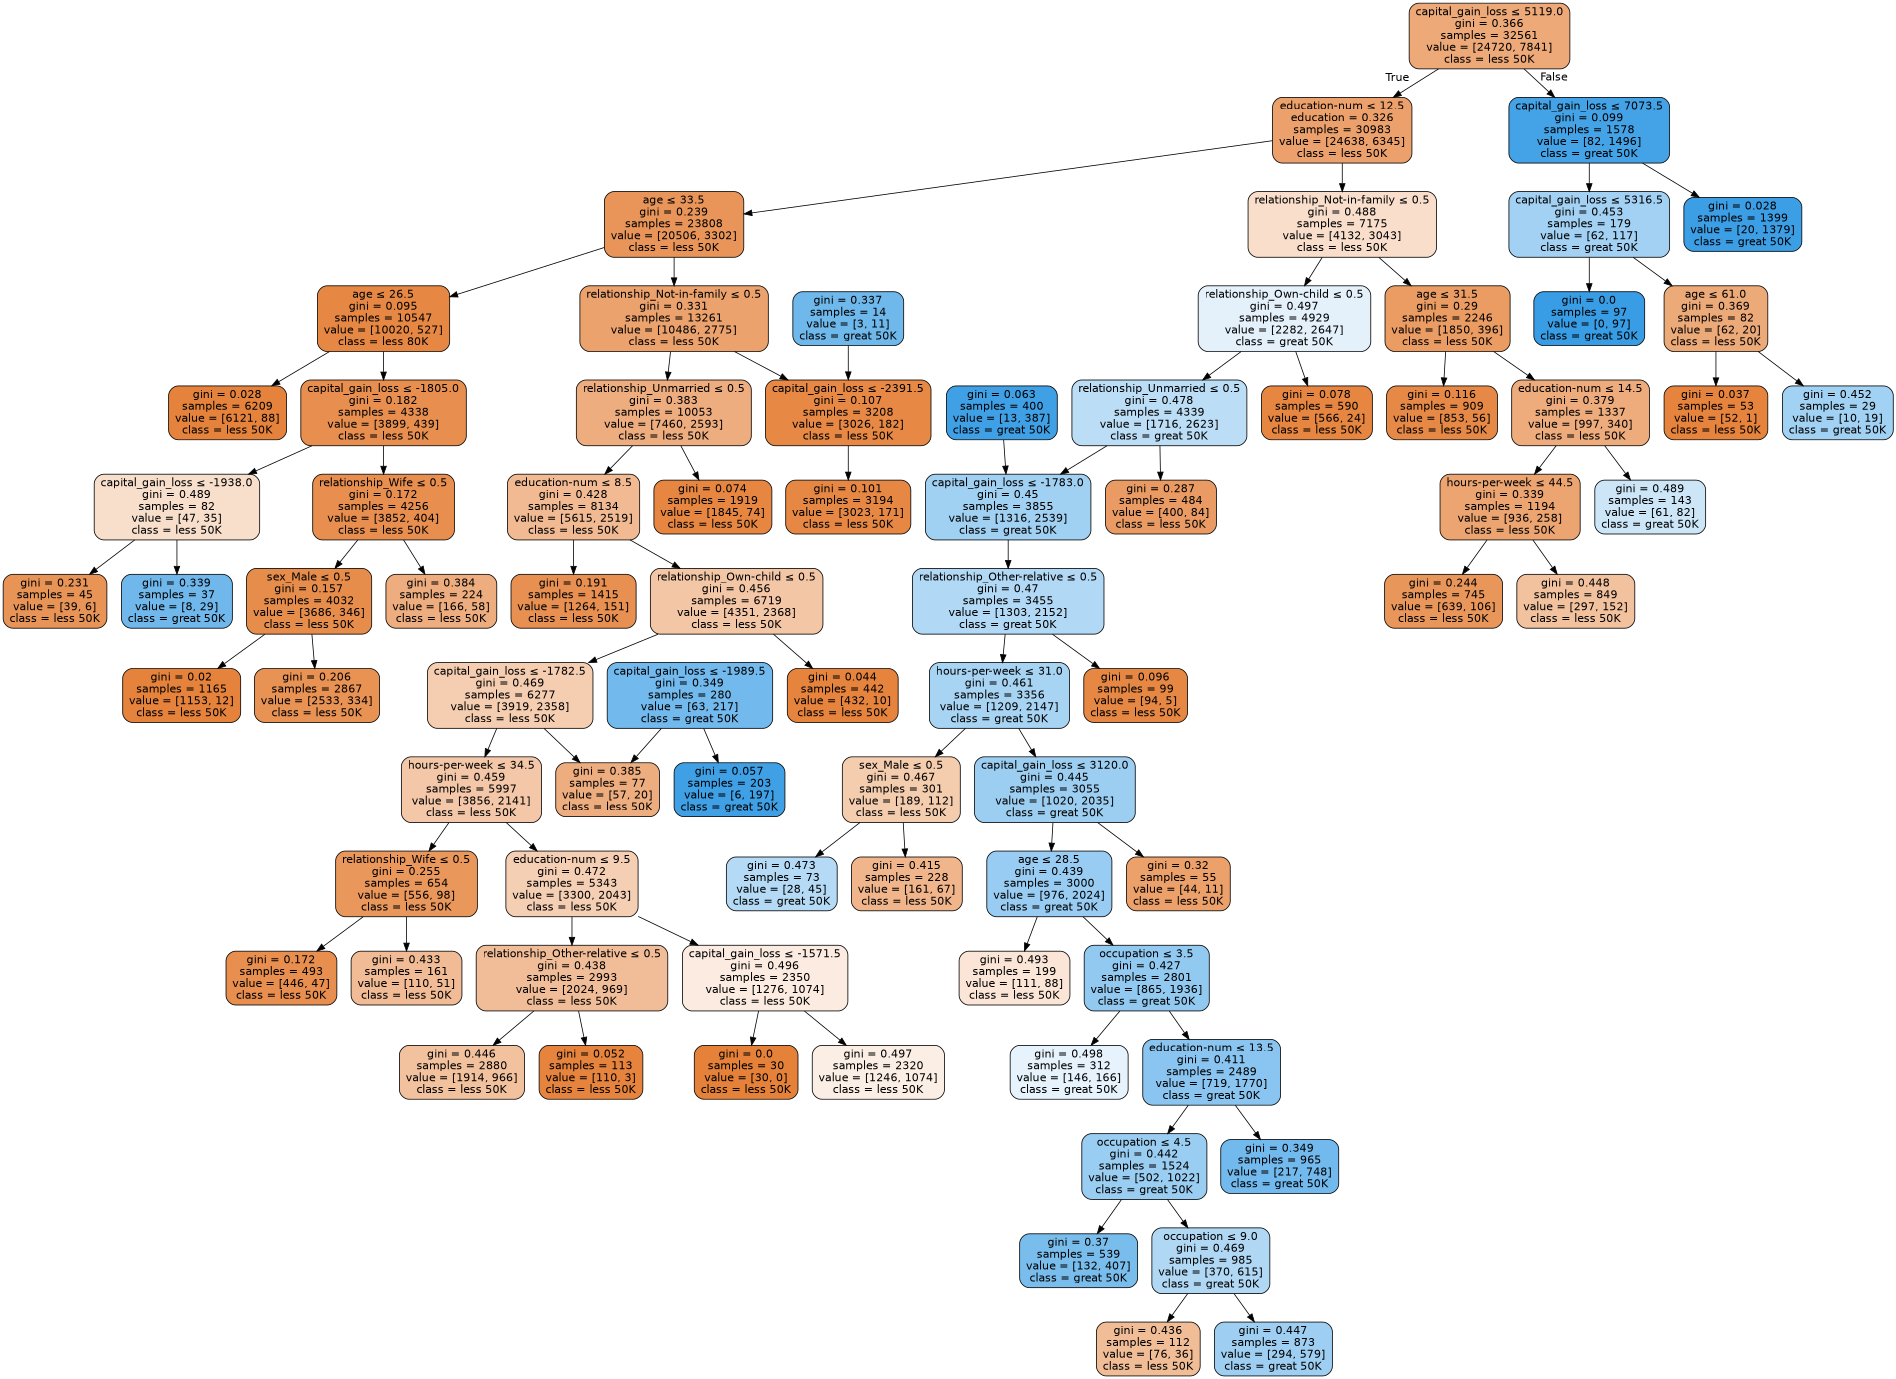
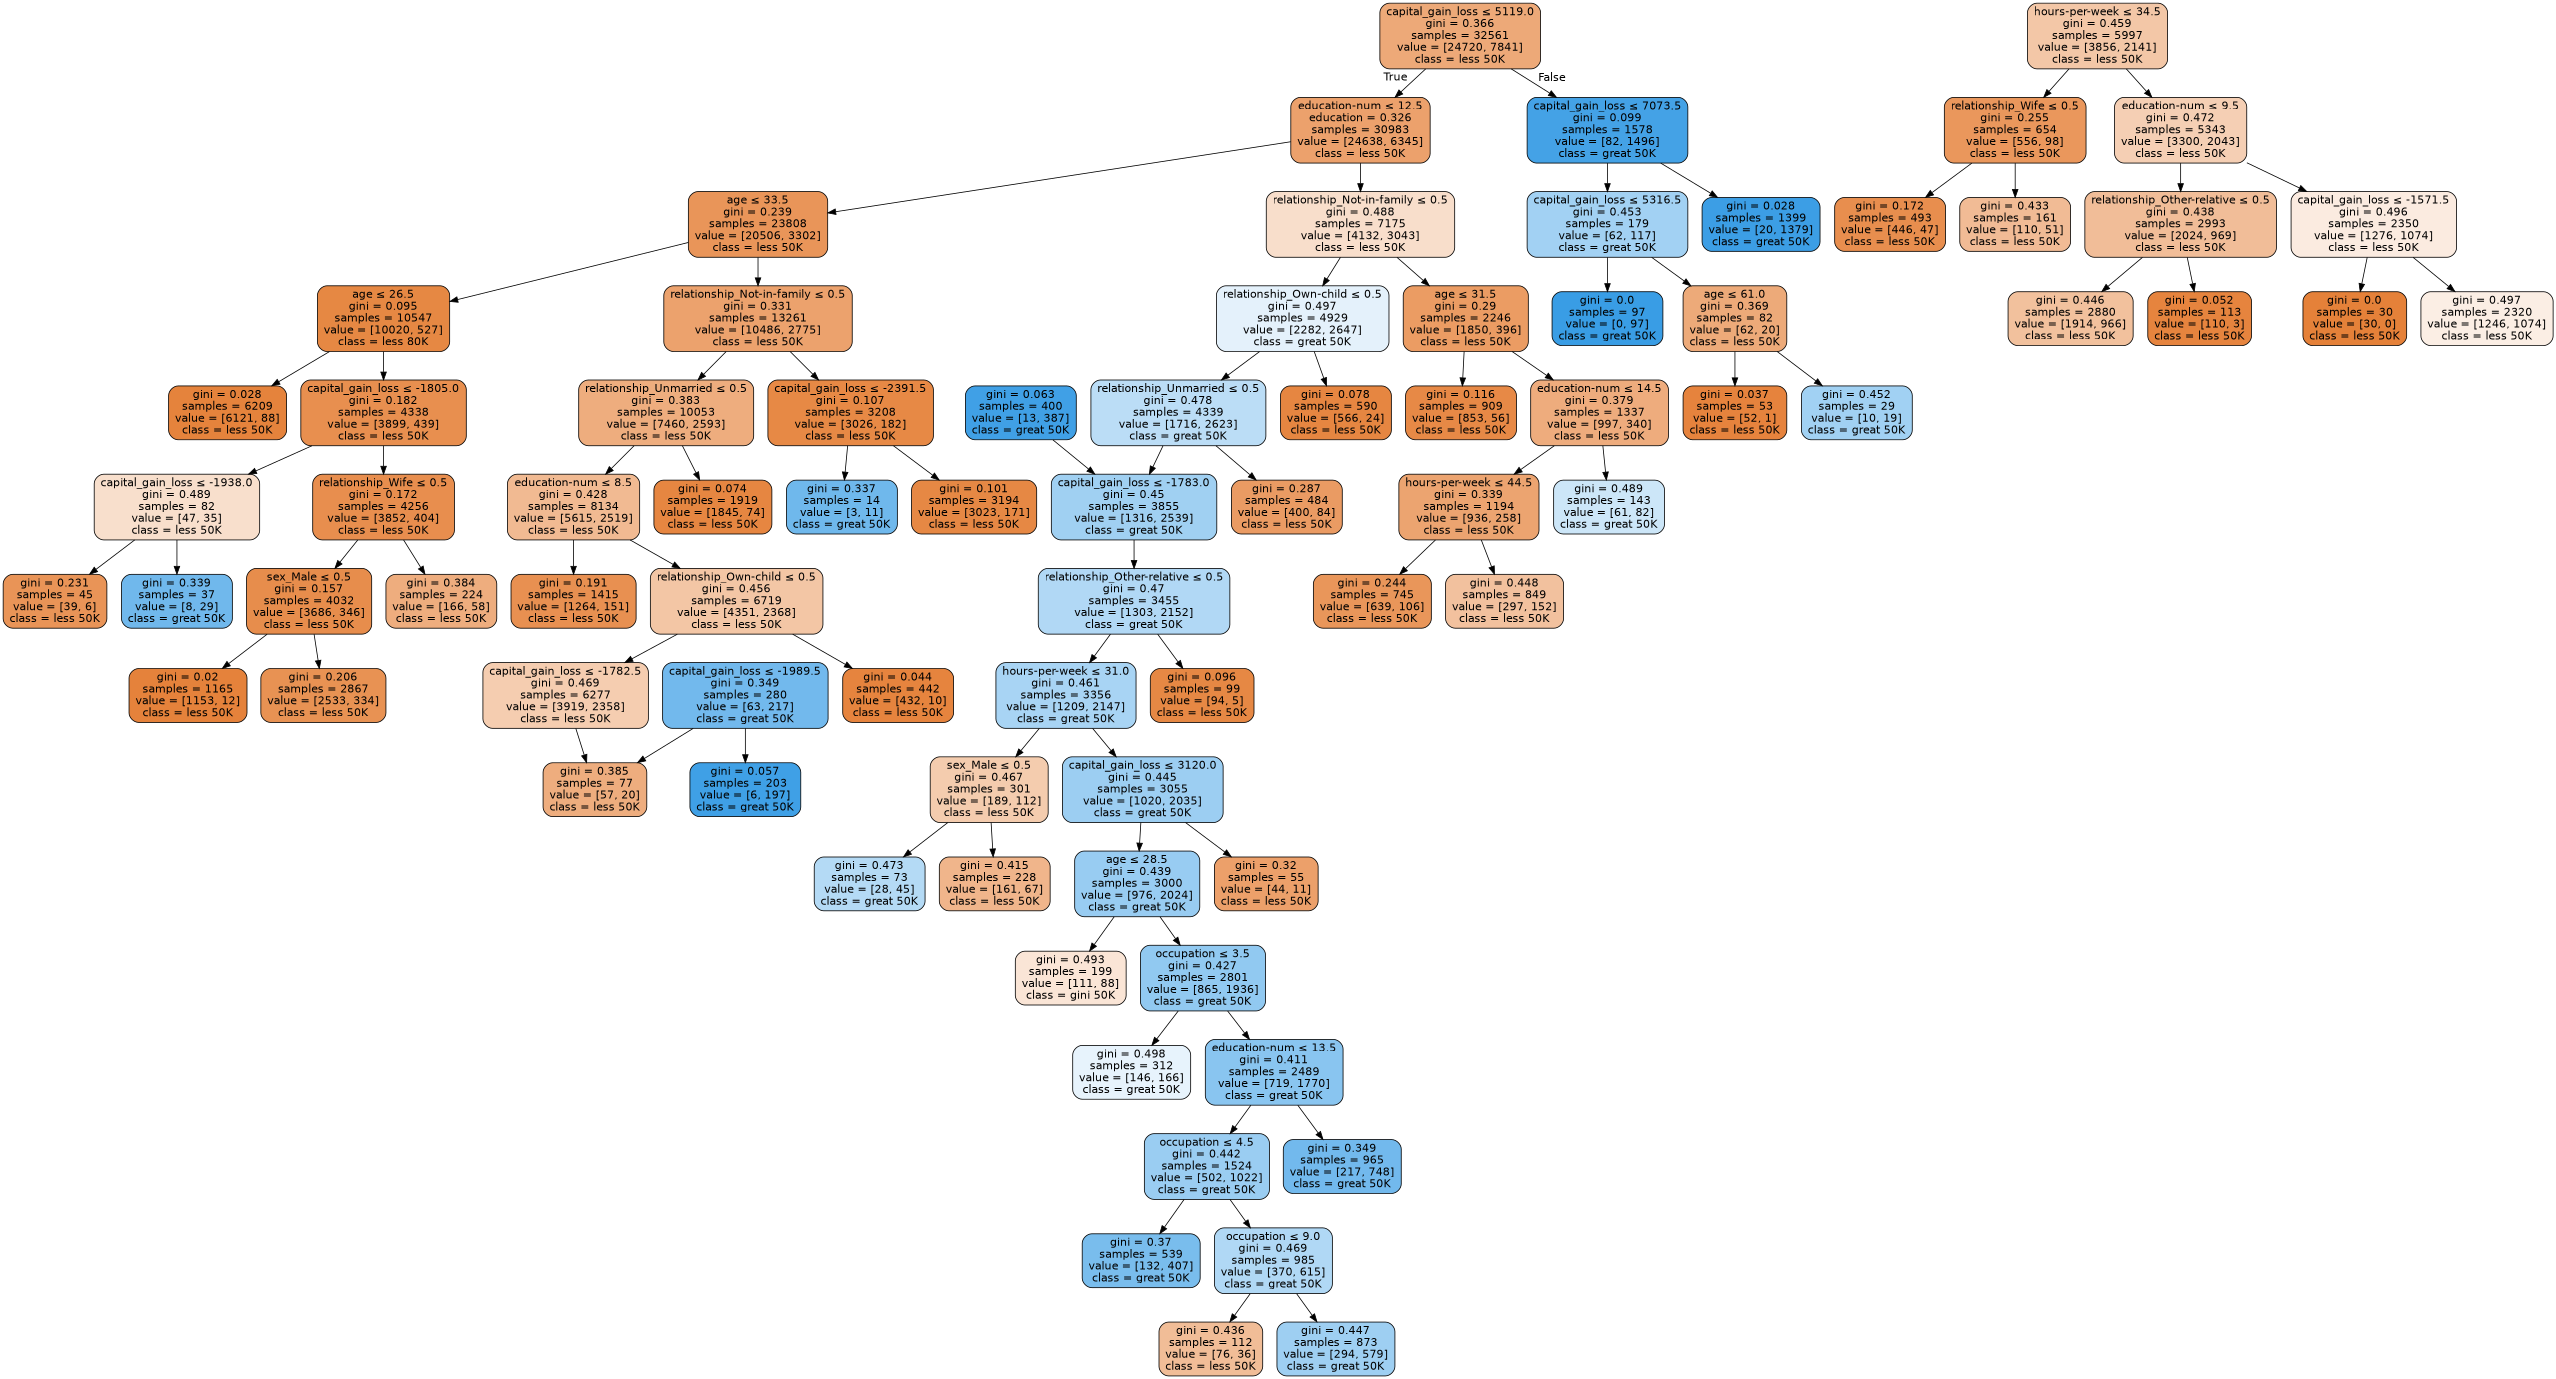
edge "gini = 0.337" -> "capital_gain_loss ≤ -2391.5": reversed
edge "capital_gain_loss ≤ -1782.5" -> "hours-per-week ≤ 34.5": removed
node "gini = 0.493": text "class = less 50K" -> "class = gini 50K"
